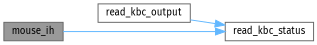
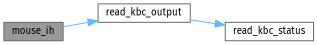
edge "mouse_ih" -> "read_kbc_status": now "mouse_ih" -> "read_kbc_output"
